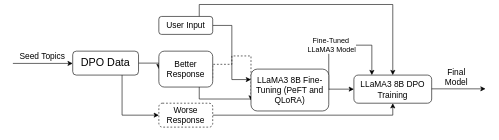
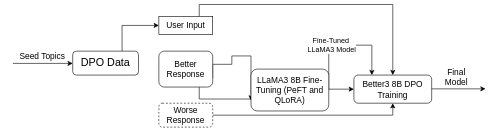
edge "DPO Data" -> "User Input": added
node "User Input": shape rounded rectangle -> rectangle
edge "User Input" -> "LLaMA3 8B Fine-Tuning (PeFT and QLoRA)": removed
edge "DPO Data" -> "Better Response": removed
edge "Better Response" -> "LLaMA3 8B Fine-Tuning (PeFT and QLoRA)": style dashed -> solid
node "LLaMA3 8B DPO Training": label "LLaMA3 8B DPO Training" -> "Better3 8B DPO Training"
edge "DPO Data" -> "Worse Response": removed
